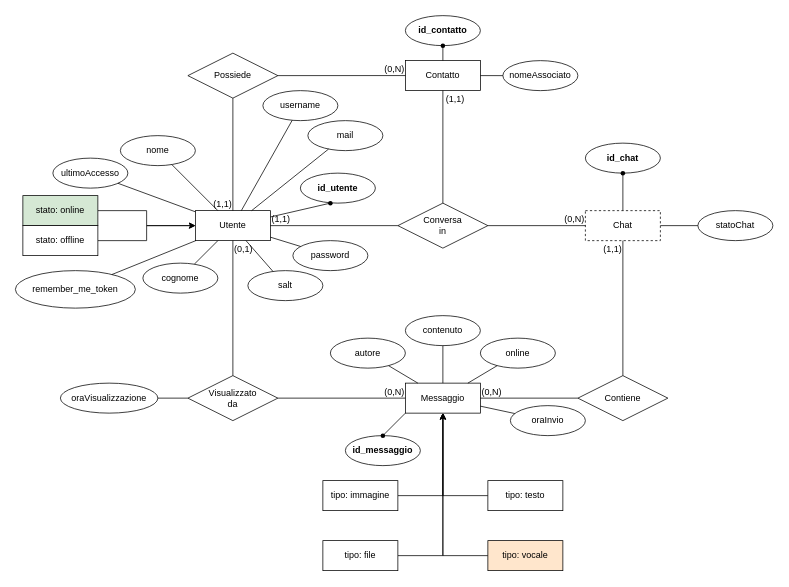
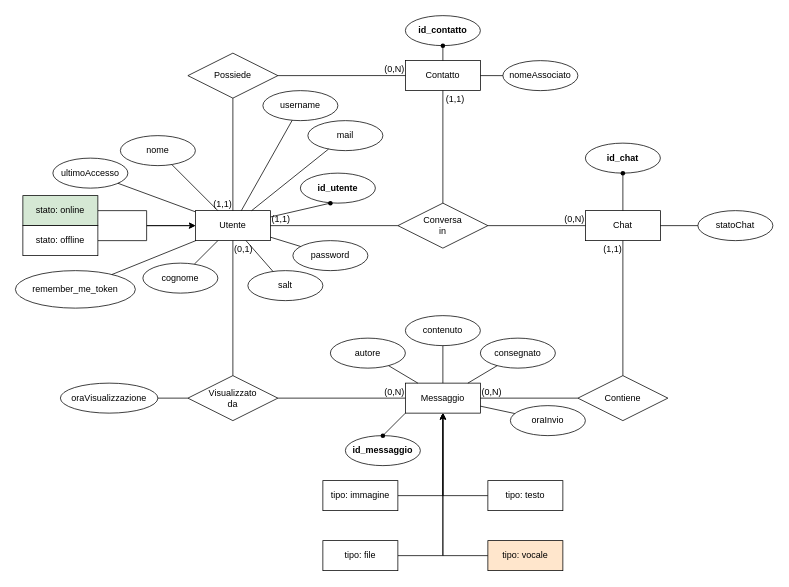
node "Chat": style dashed -> solid
node "online": label "online" -> "consegnato"
